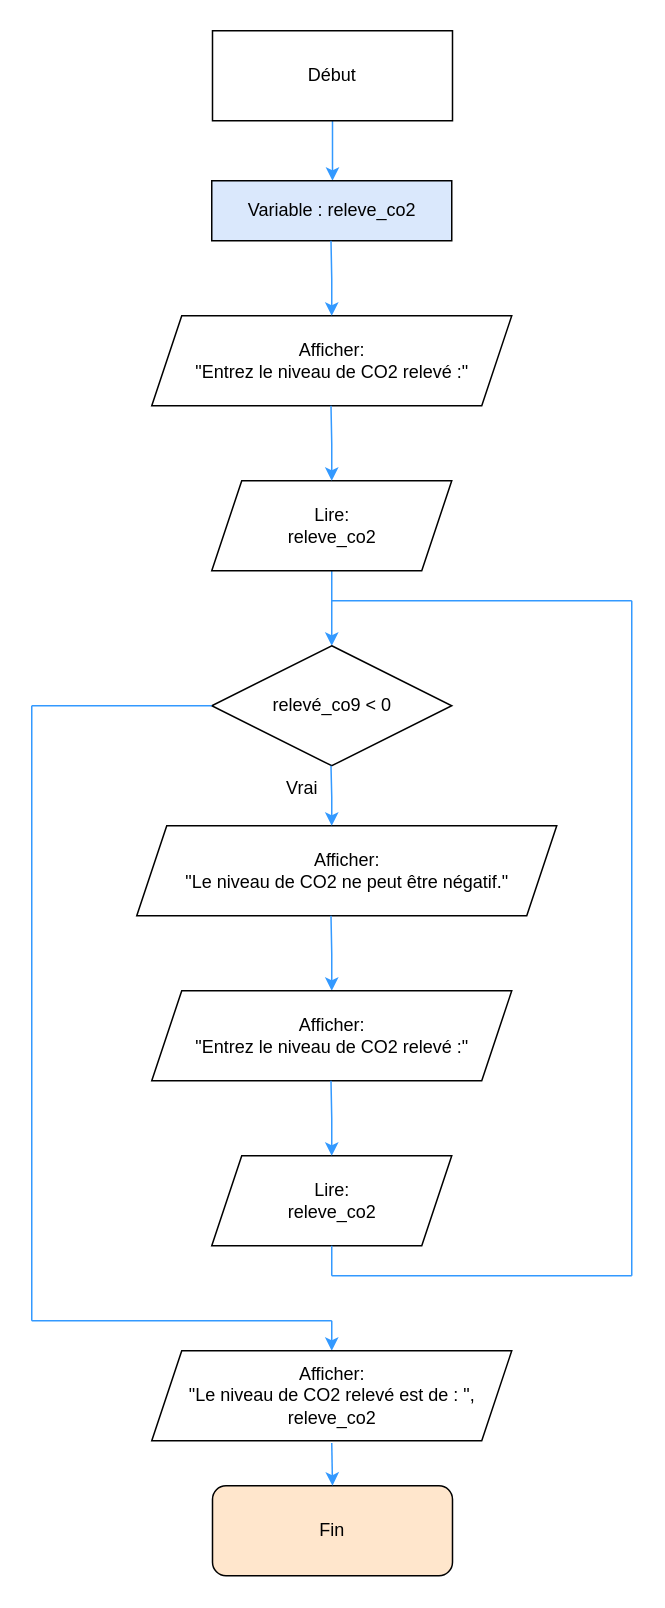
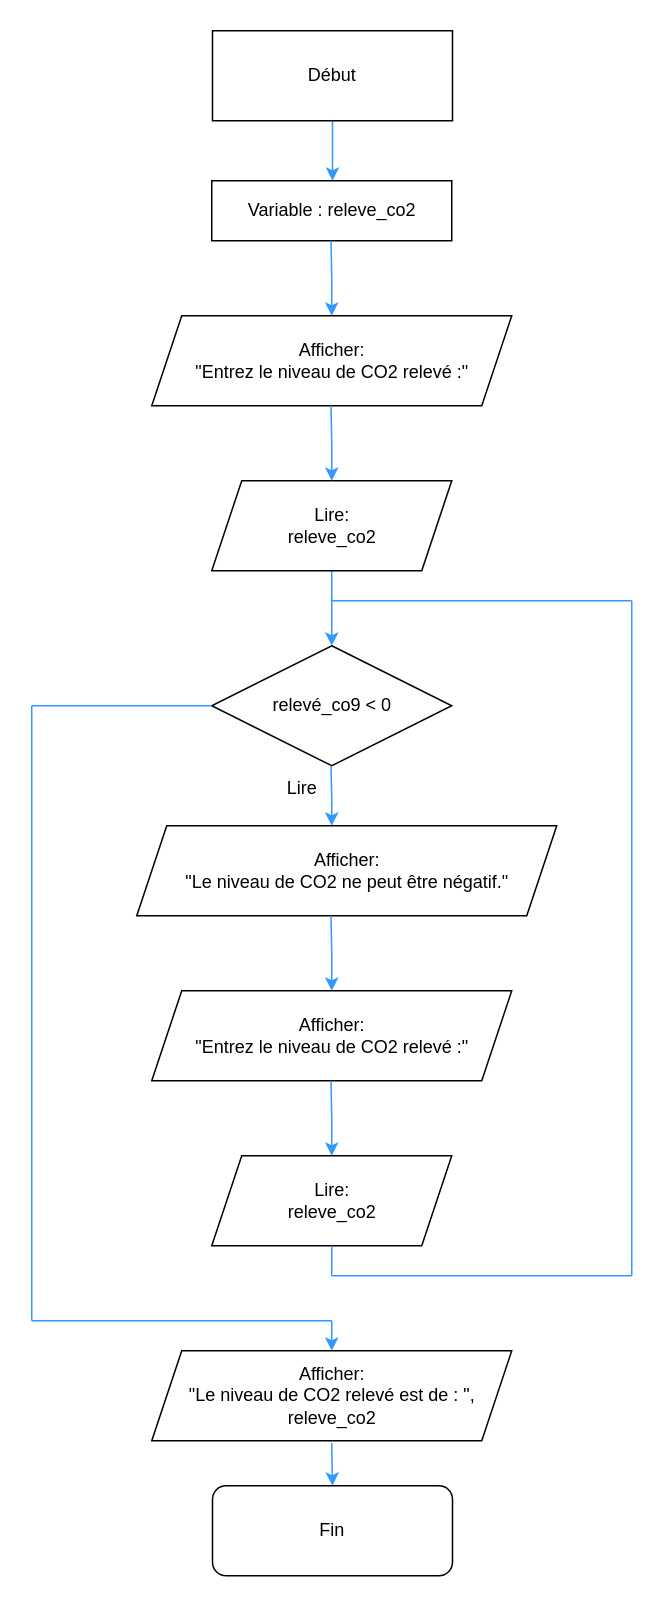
node "Variable : releve_co2": fillcolor #dae8fc -> #ffffff
node "Vrai": label "Vrai" -> "Lire"
node "Fin": fillcolor #ffe6cc -> #ffffff
